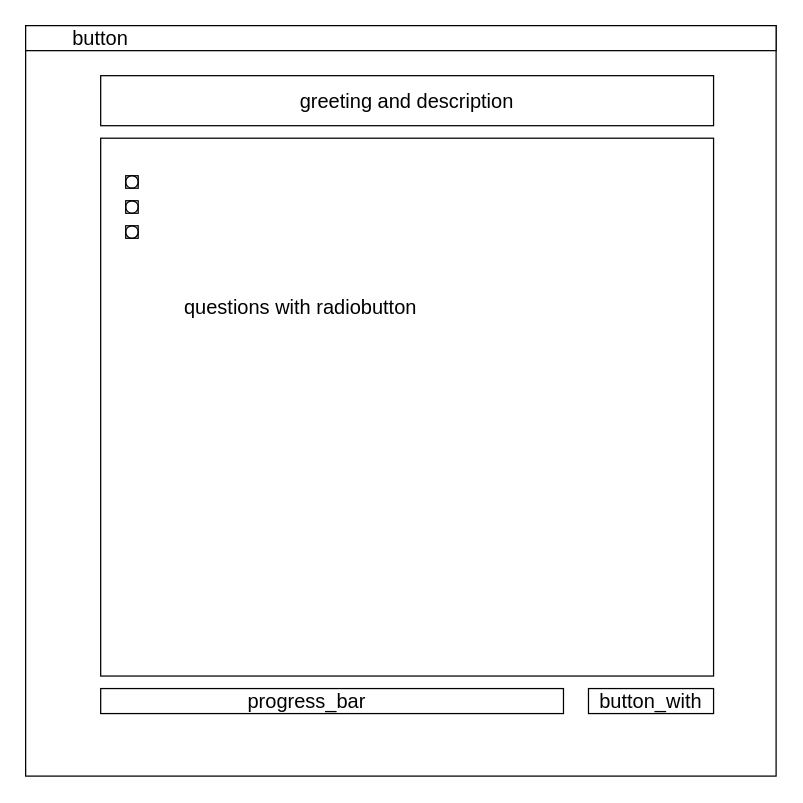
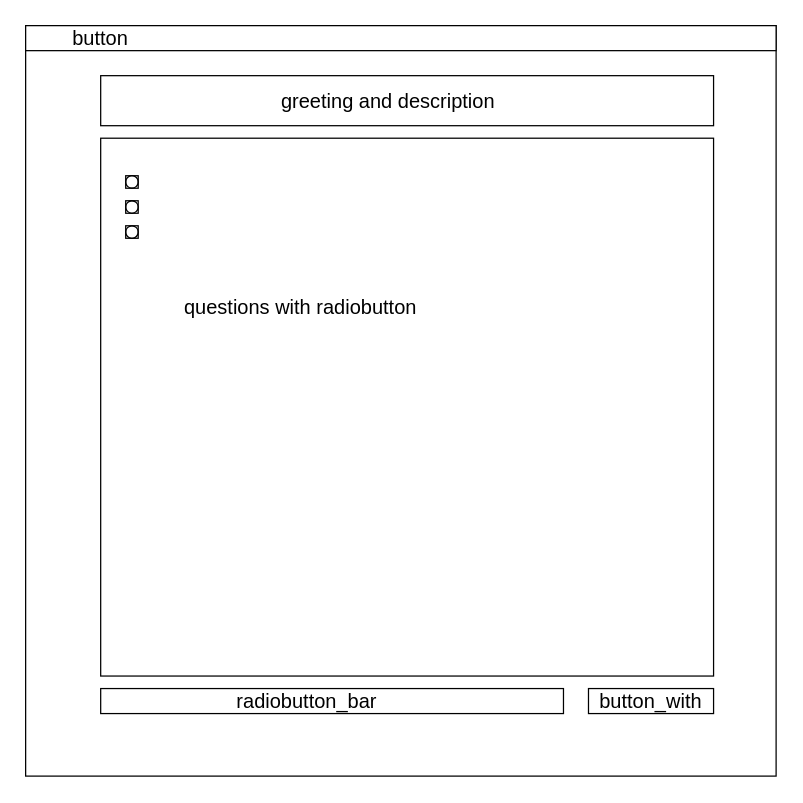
node "greeting and description": moved (407, 101) -> (388, 101)
node "progress_bar": label "progress_bar" -> "radiobutton_bar"
